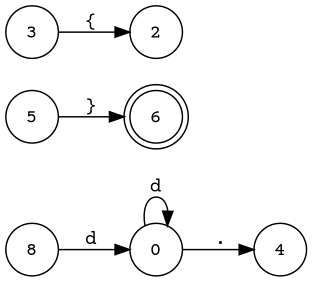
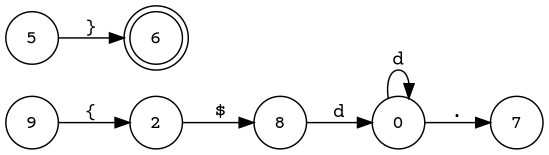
node "3": label "3" -> "9"
edge "2" -> "8": added, label "$"
node "4": label "4" -> "7"
